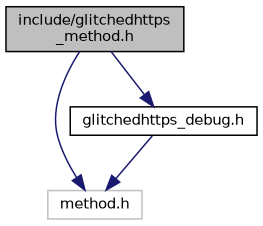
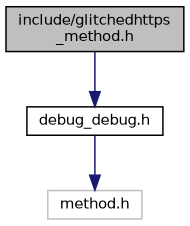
edge "include/glitchedhttps _method.h" -> "method.h": removed
node "glitchedhttps_debug.h": label "glitchedhttps_debug.h" -> "debug_debug.h"
